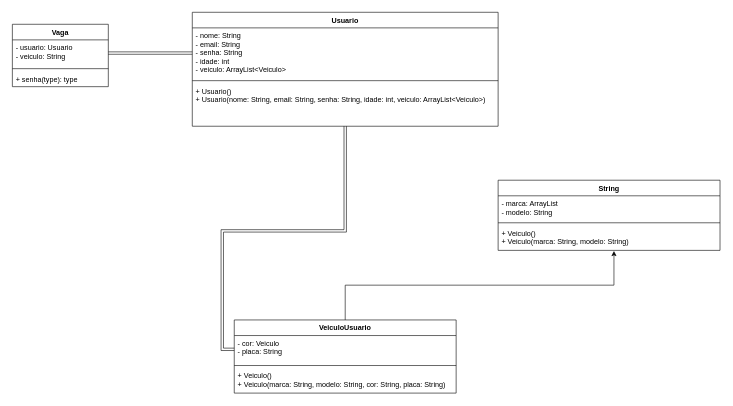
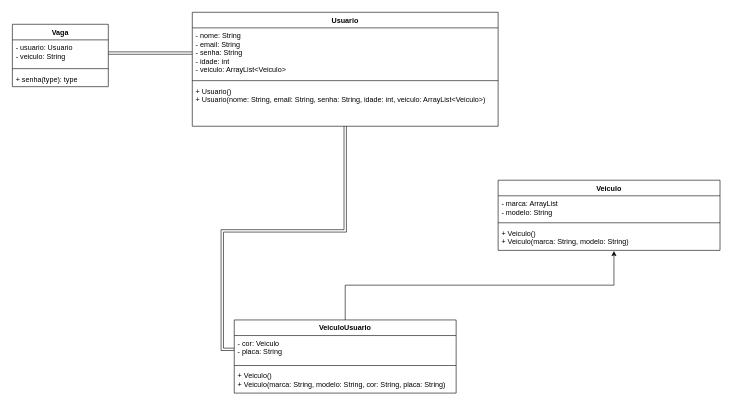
node "String": label "String" -> "Veiculo"
